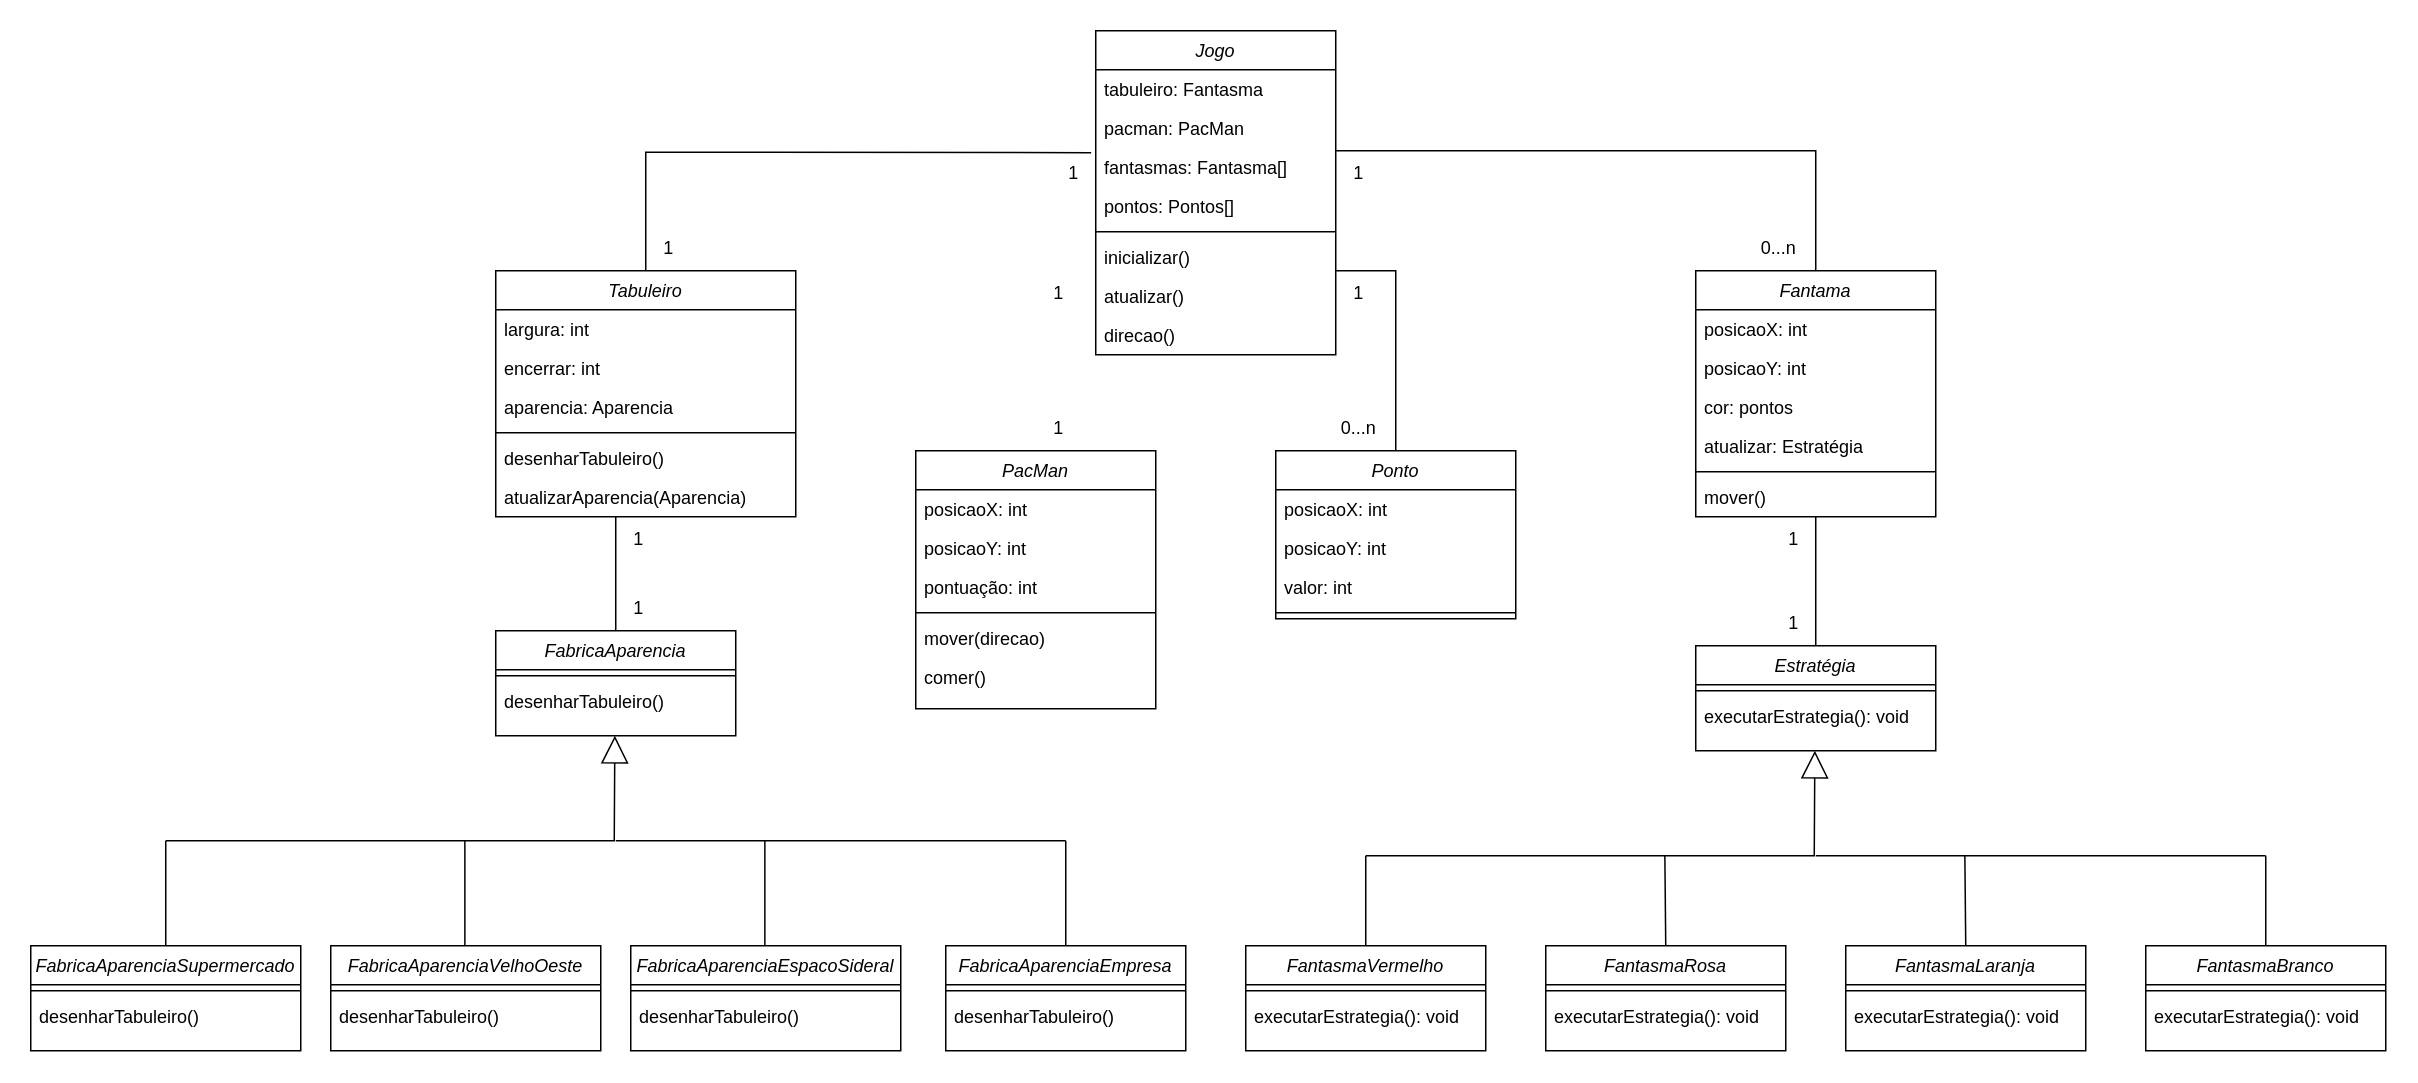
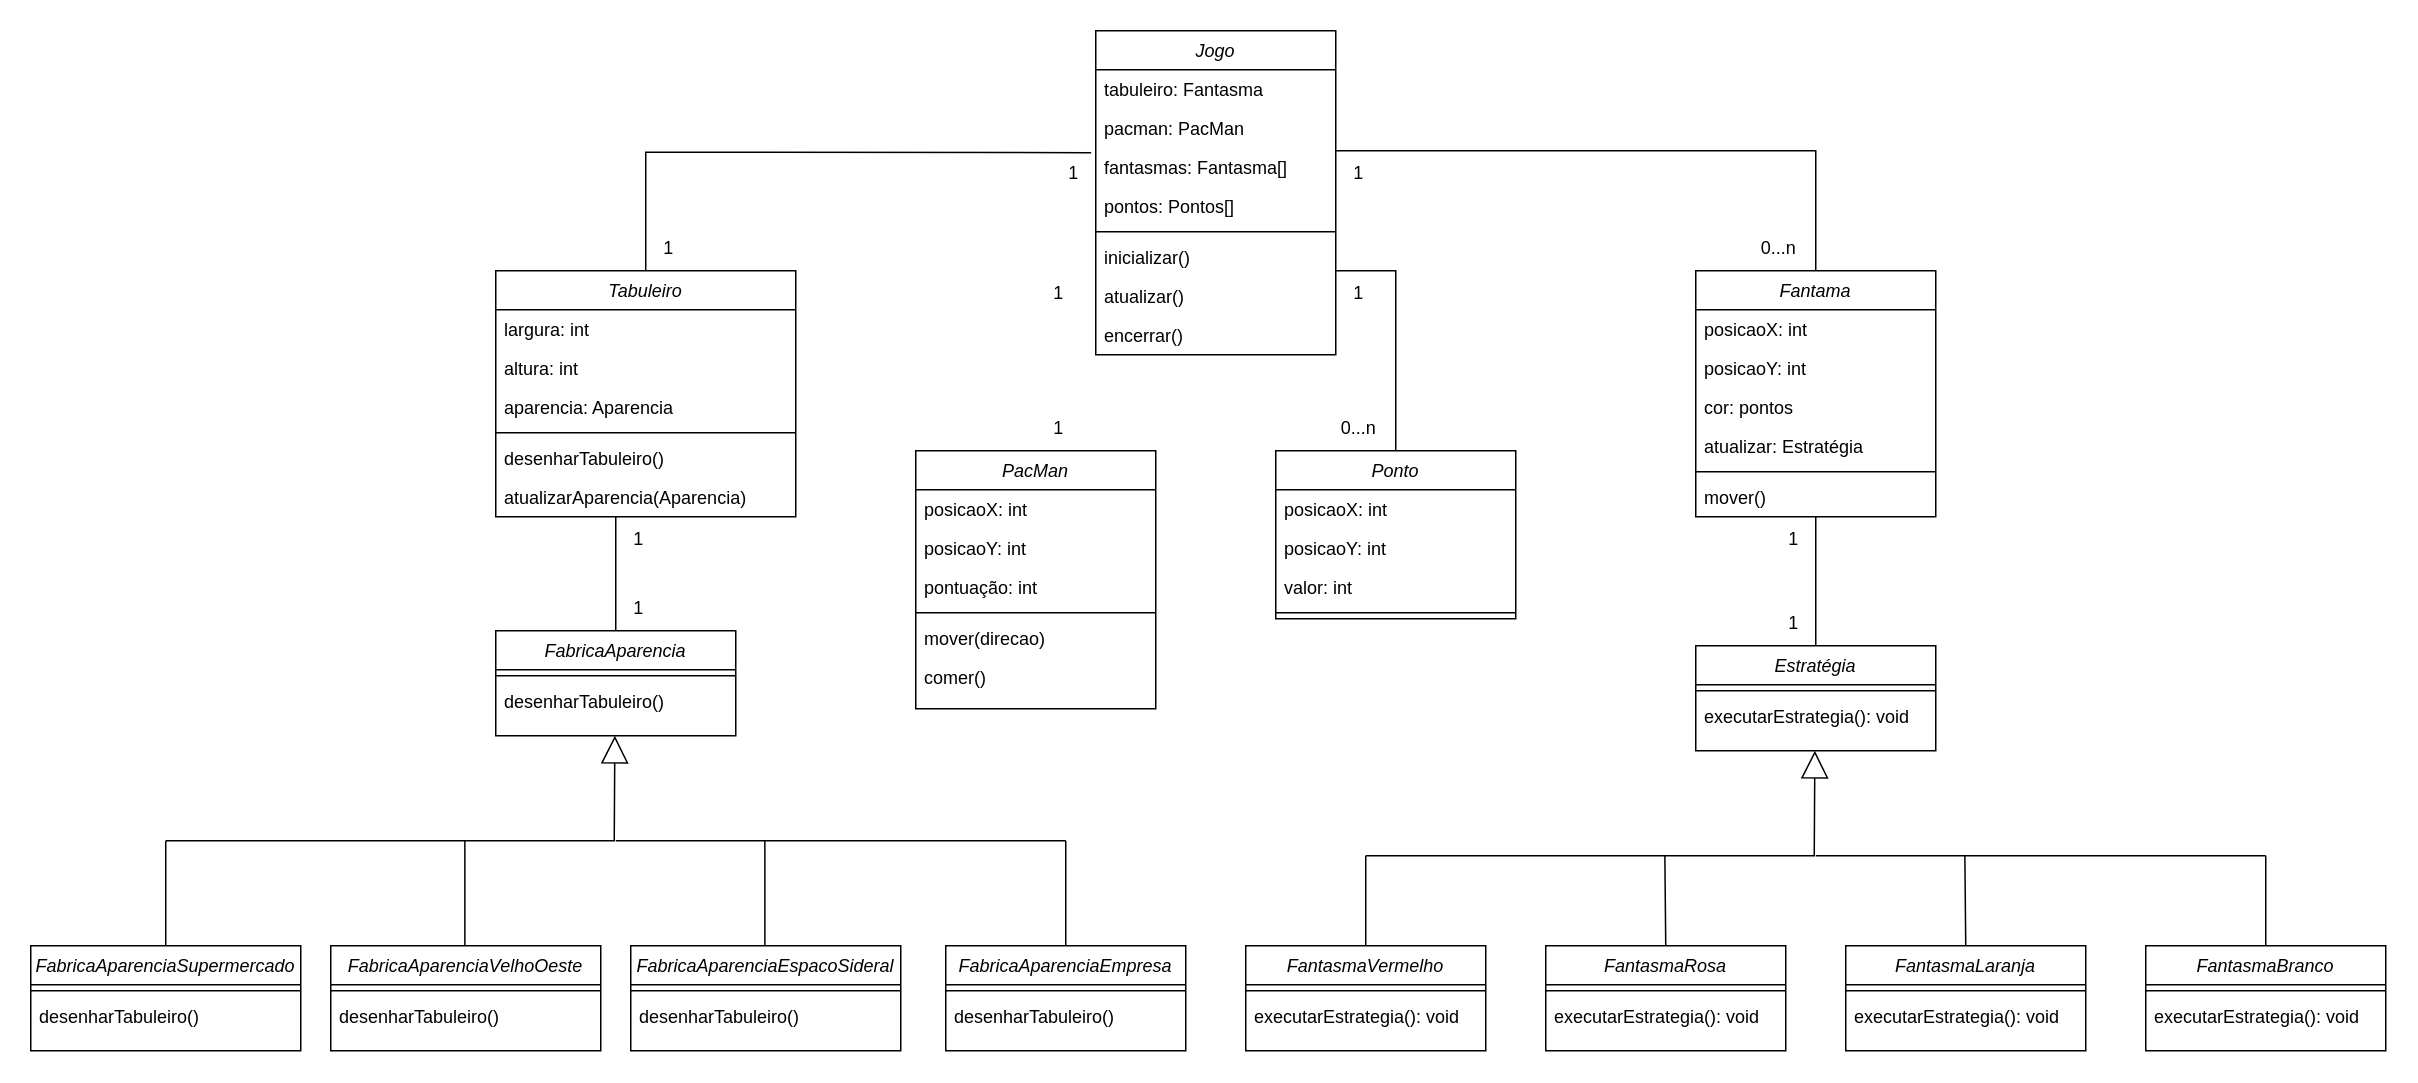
node "direcao()": label "direcao()" -> "encerrar()"
node "encerrar: int": label "encerrar: int" -> "altura: int"
